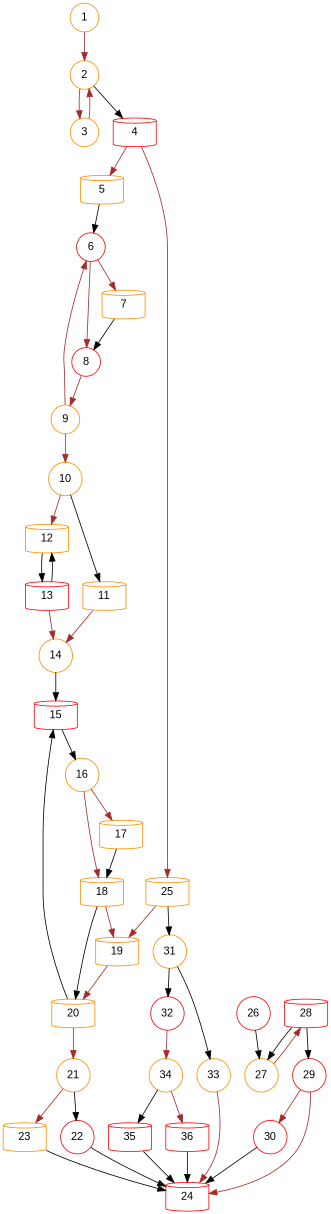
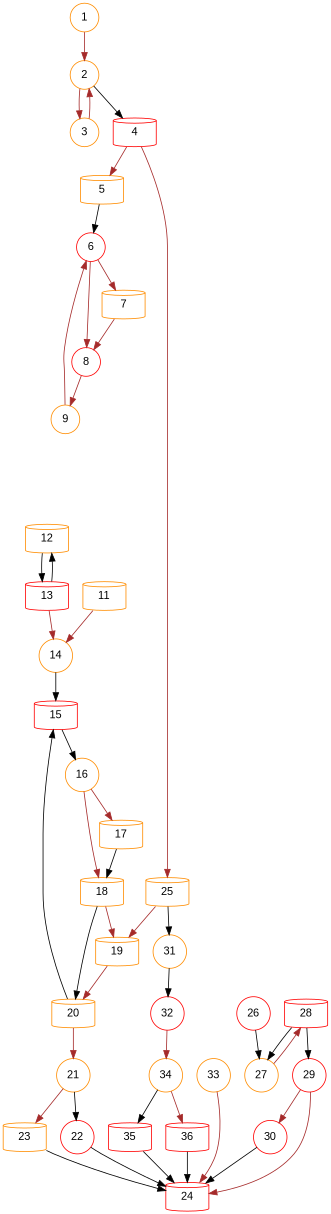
edge "7" -> "8": color black -> brown
node "10": removed
edge "31" -> "33": removed
